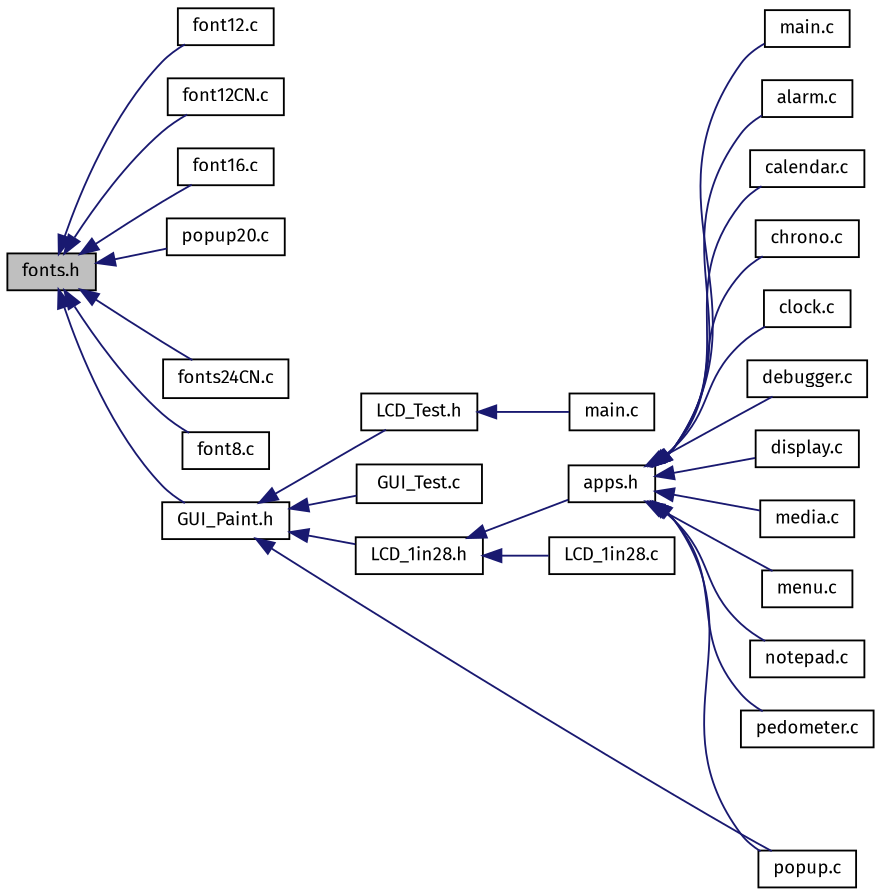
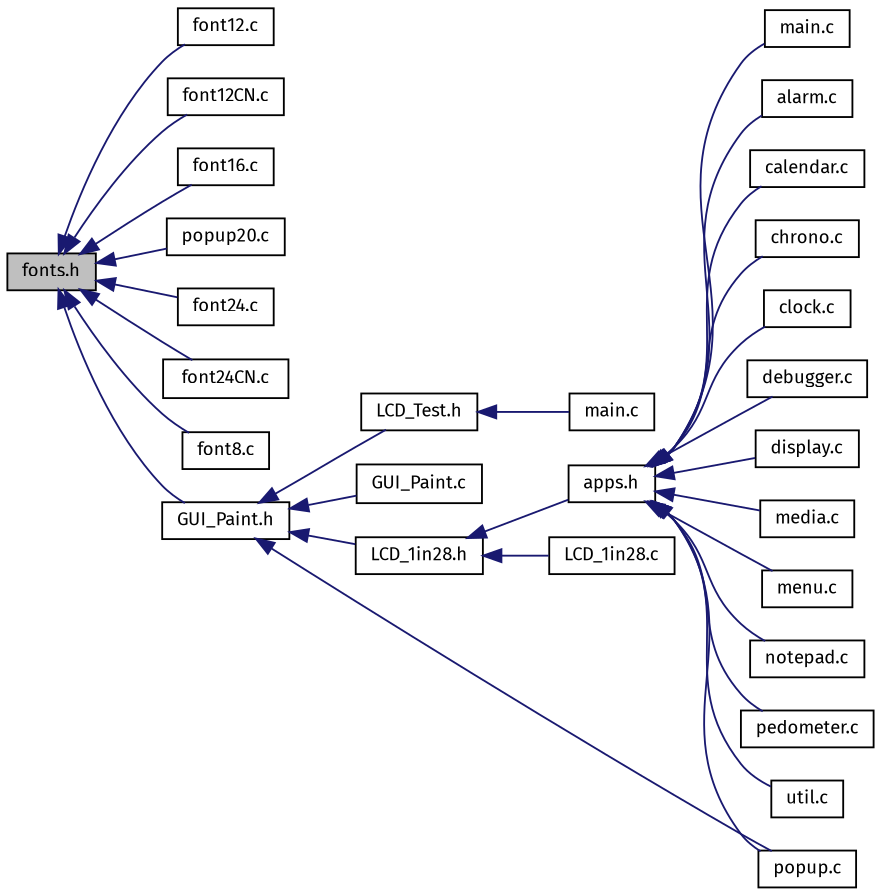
node "font24.c": added
node "fonts24CN.c": label "fonts24CN.c" -> "font24CN.c"
node "GUI_Test.c": label "GUI_Test.c" -> "GUI_Paint.c"
node "util.c": added
